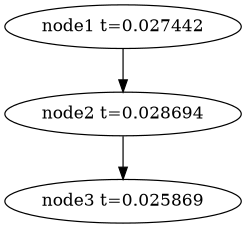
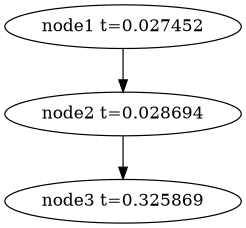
node "node1 t=0.027442": label "node1 t=0.027442" -> "node1 t=0.027452"
node "node3 t=0.025869": label "node3 t=0.025869" -> "node3 t=0.325869"
